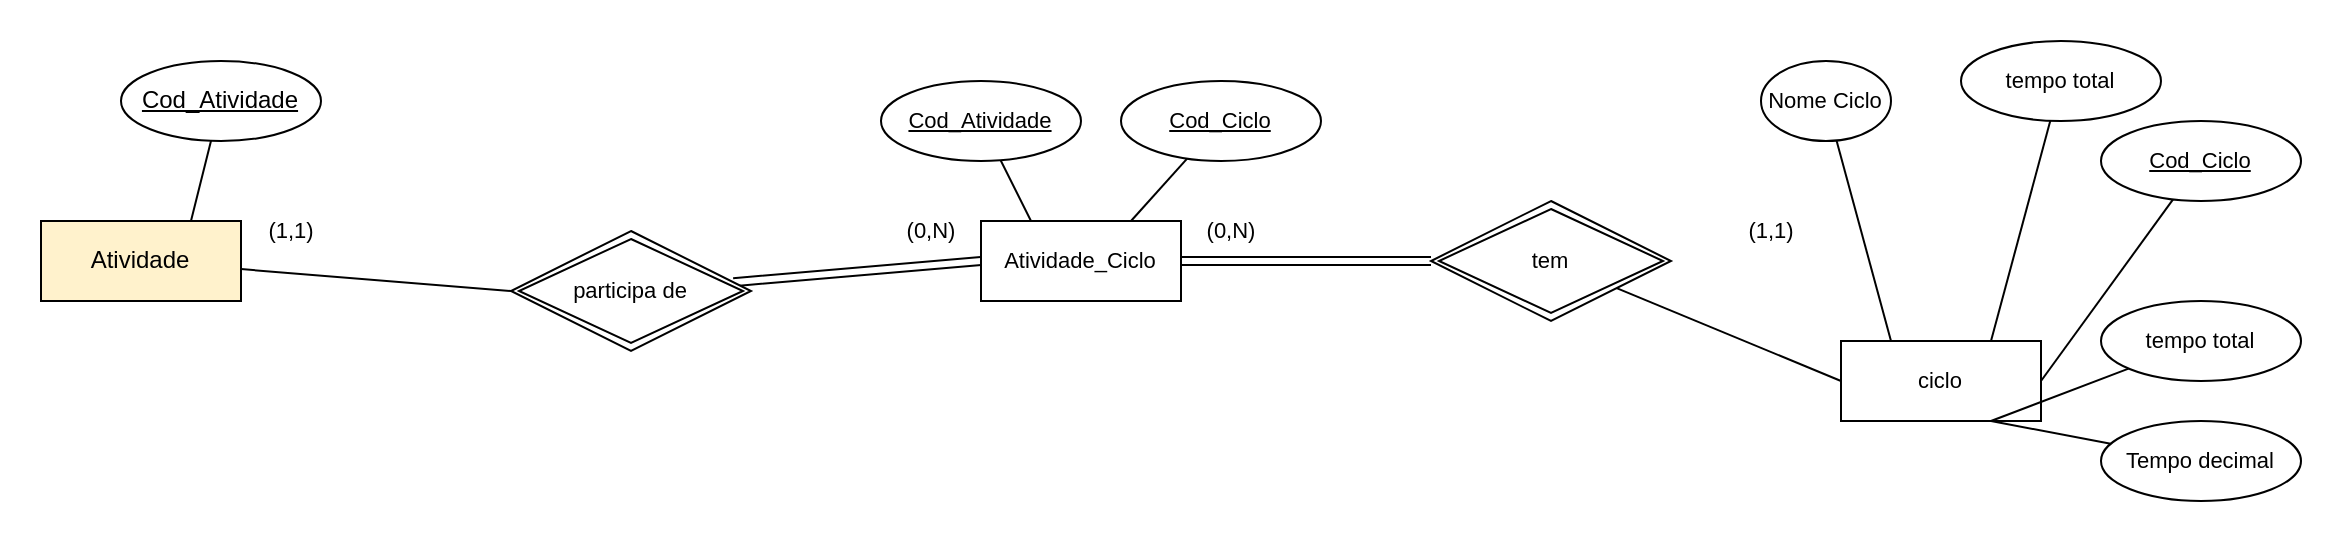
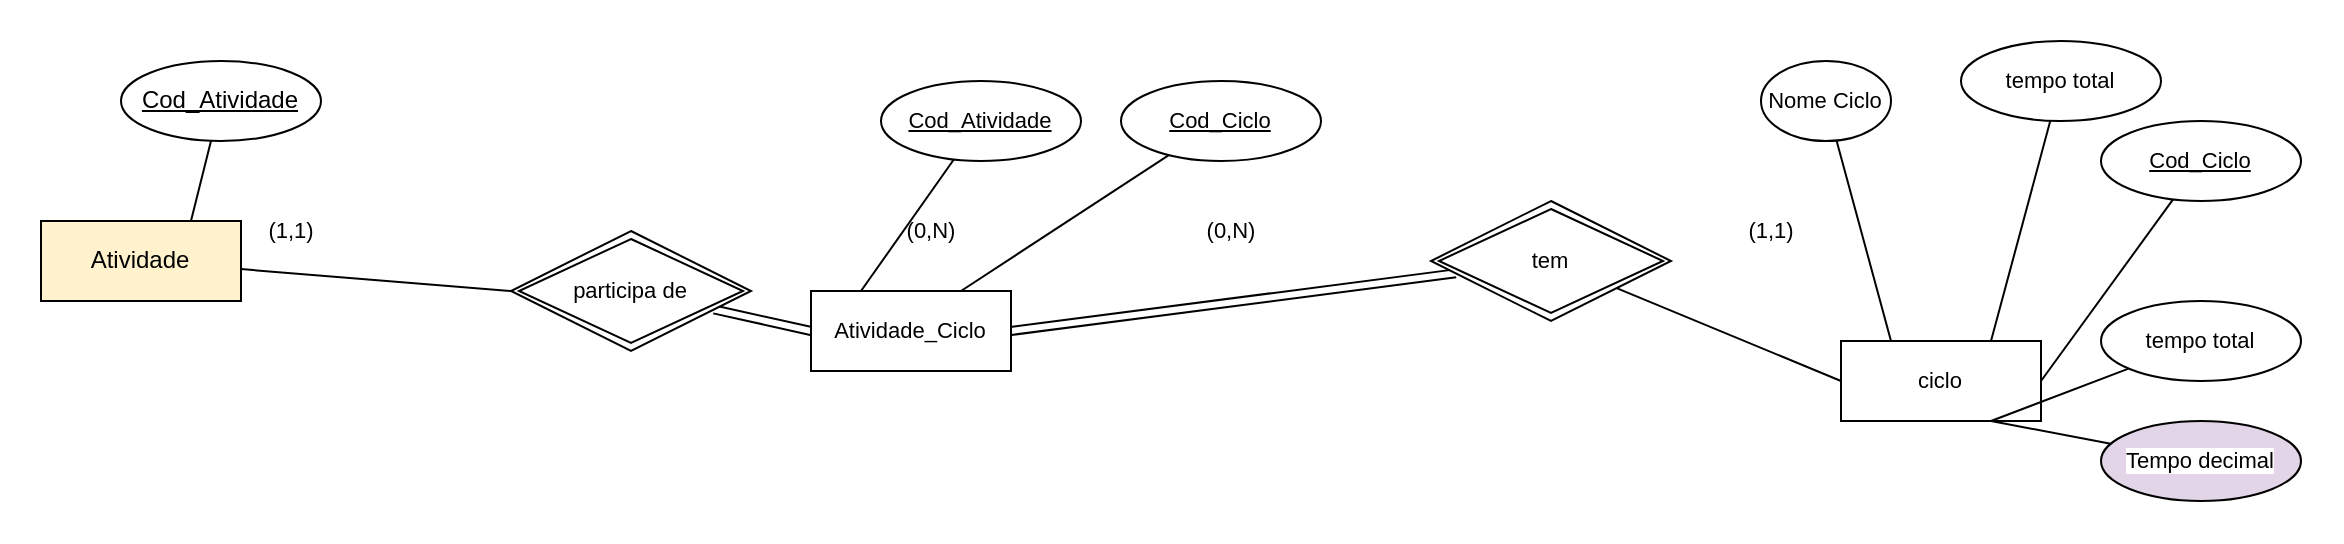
node "Atividade_Ciclo": moved (1081, 261) -> (911, 331)
node "Tempo decimal": fillcolor #ffffff -> #e1d5e7
